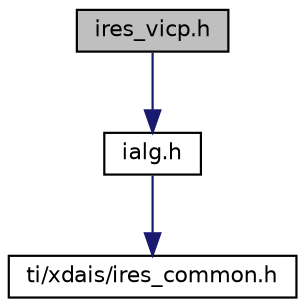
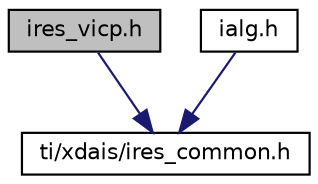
edge "ires_vicp.h" -> "ialg.h": now "ires_vicp.h" -> "ti/xdais/ires_common.h"
